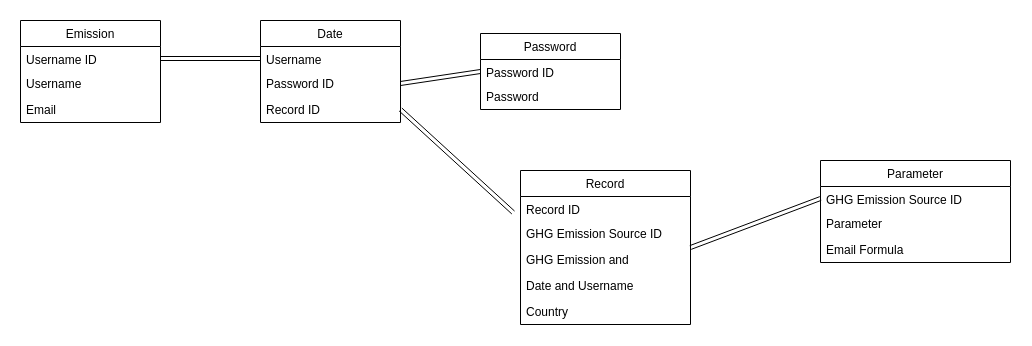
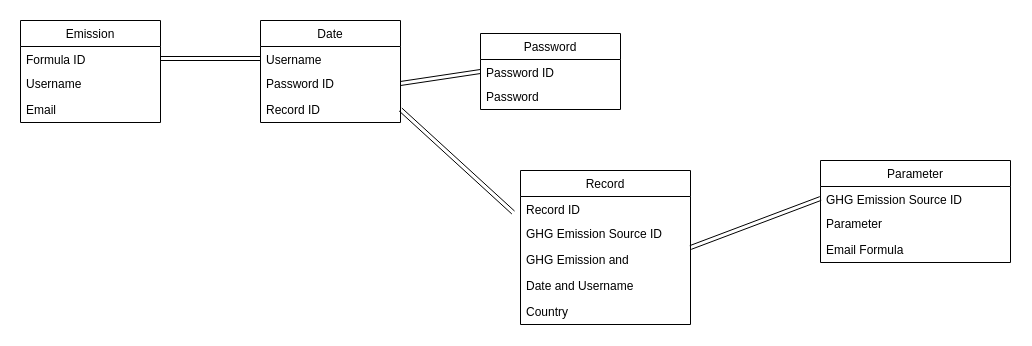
node "Username ID": label "Username ID" -> "Formula ID"
